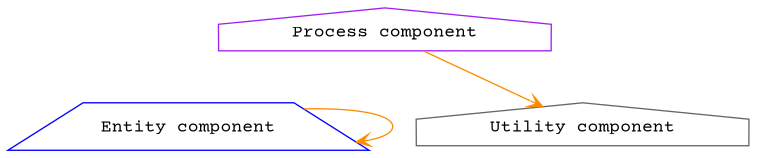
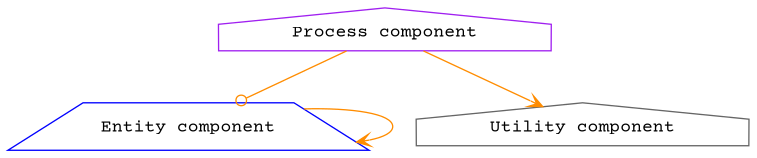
edge "Process component" -> "Entity component": added
